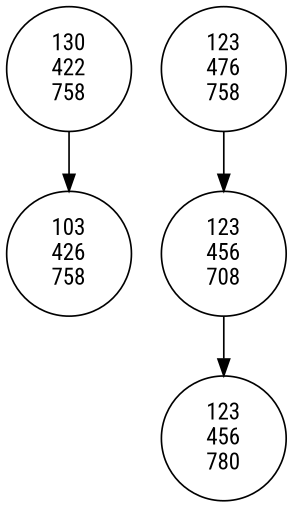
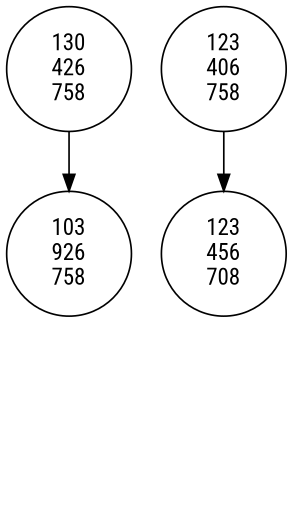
node "130 422 758": label "130 422 758" -> "130 426 758"
node "123 476 758": label "123 476 758" -> "123 406 758"
node "103 426 758": label "103 426 758" -> "103 926 758"
node "123 456 780": removed
